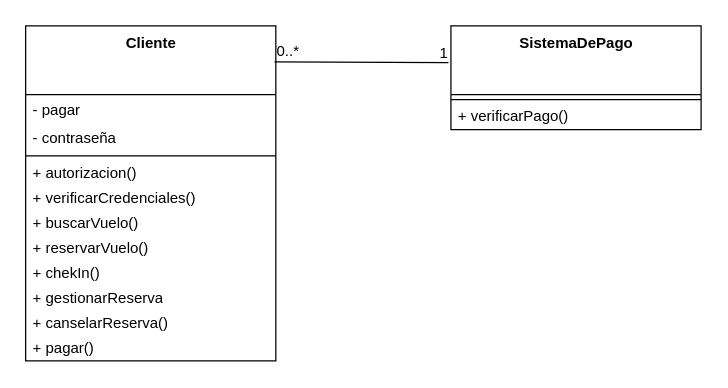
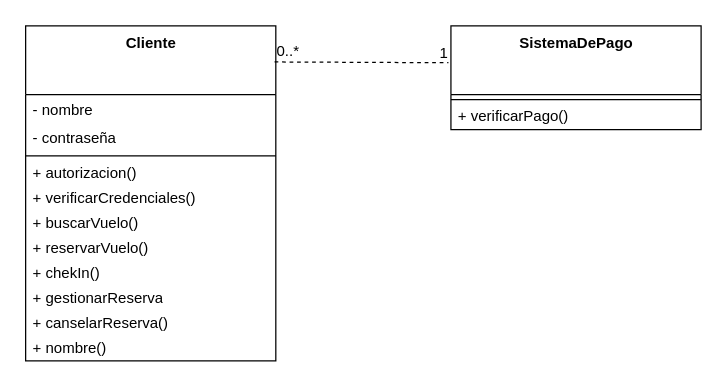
edge "SistemaDePago" -- "Cliente": style solid -> dashed
node "- pagar": label "- pagar" -> "- nombre"
node "+ pagar()": label "+ pagar()" -> "+ nombre()"
